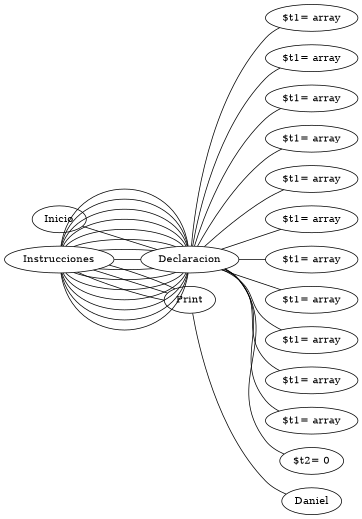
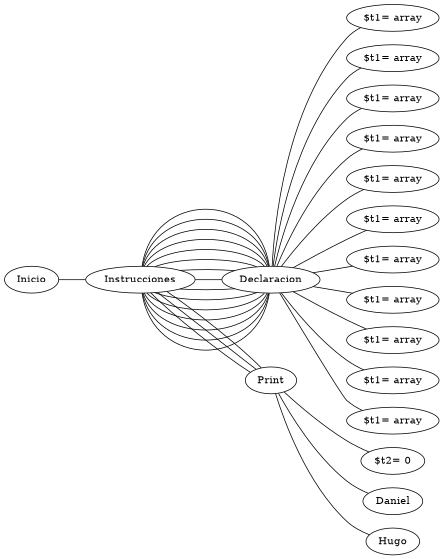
edge "Inicio" -- "Declaracion": now "Inicio" -- "Instrucciones"
edge "Declaracion" -- "$t2= 0": now "Print" -- "$t2= 0"
node "Hugo": added
